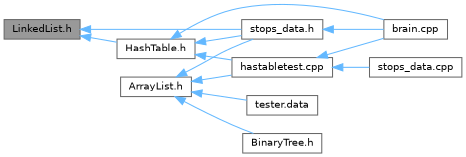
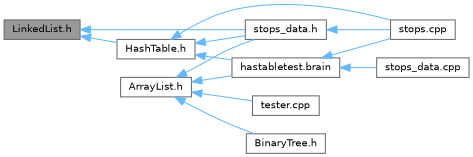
node "brain.cpp": label "brain.cpp" -> "stops.cpp"
node "hastabletest.cpp": label "hastabletest.cpp" -> "hastabletest.brain"
node "tester.data": label "tester.data" -> "tester.cpp"
